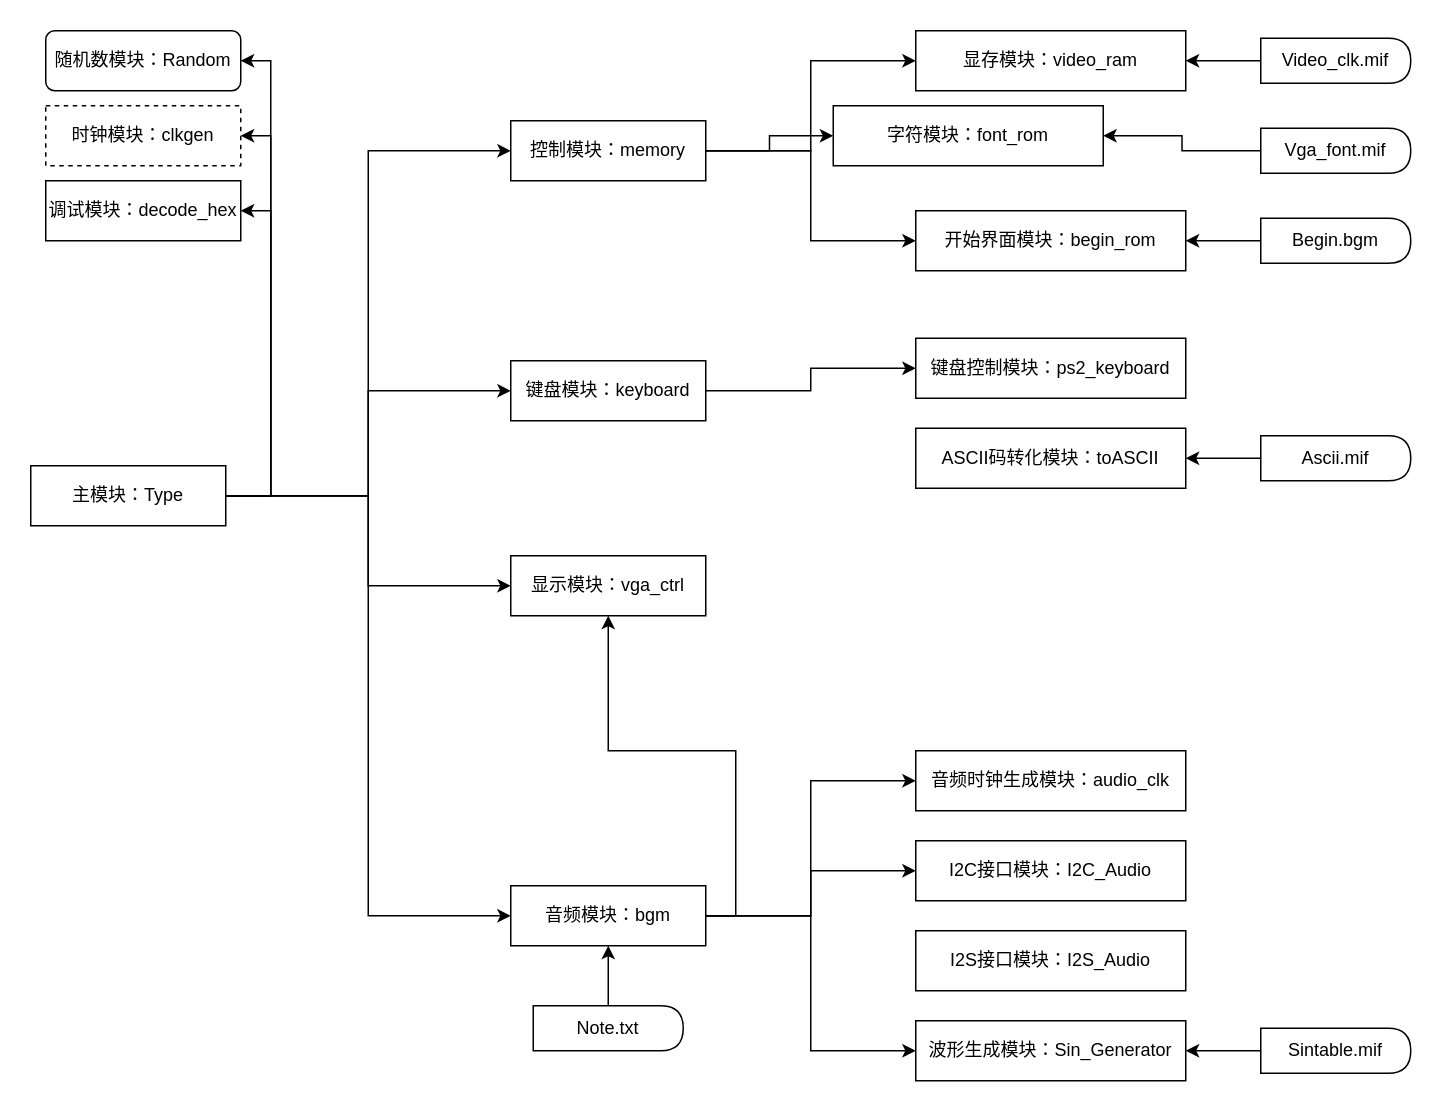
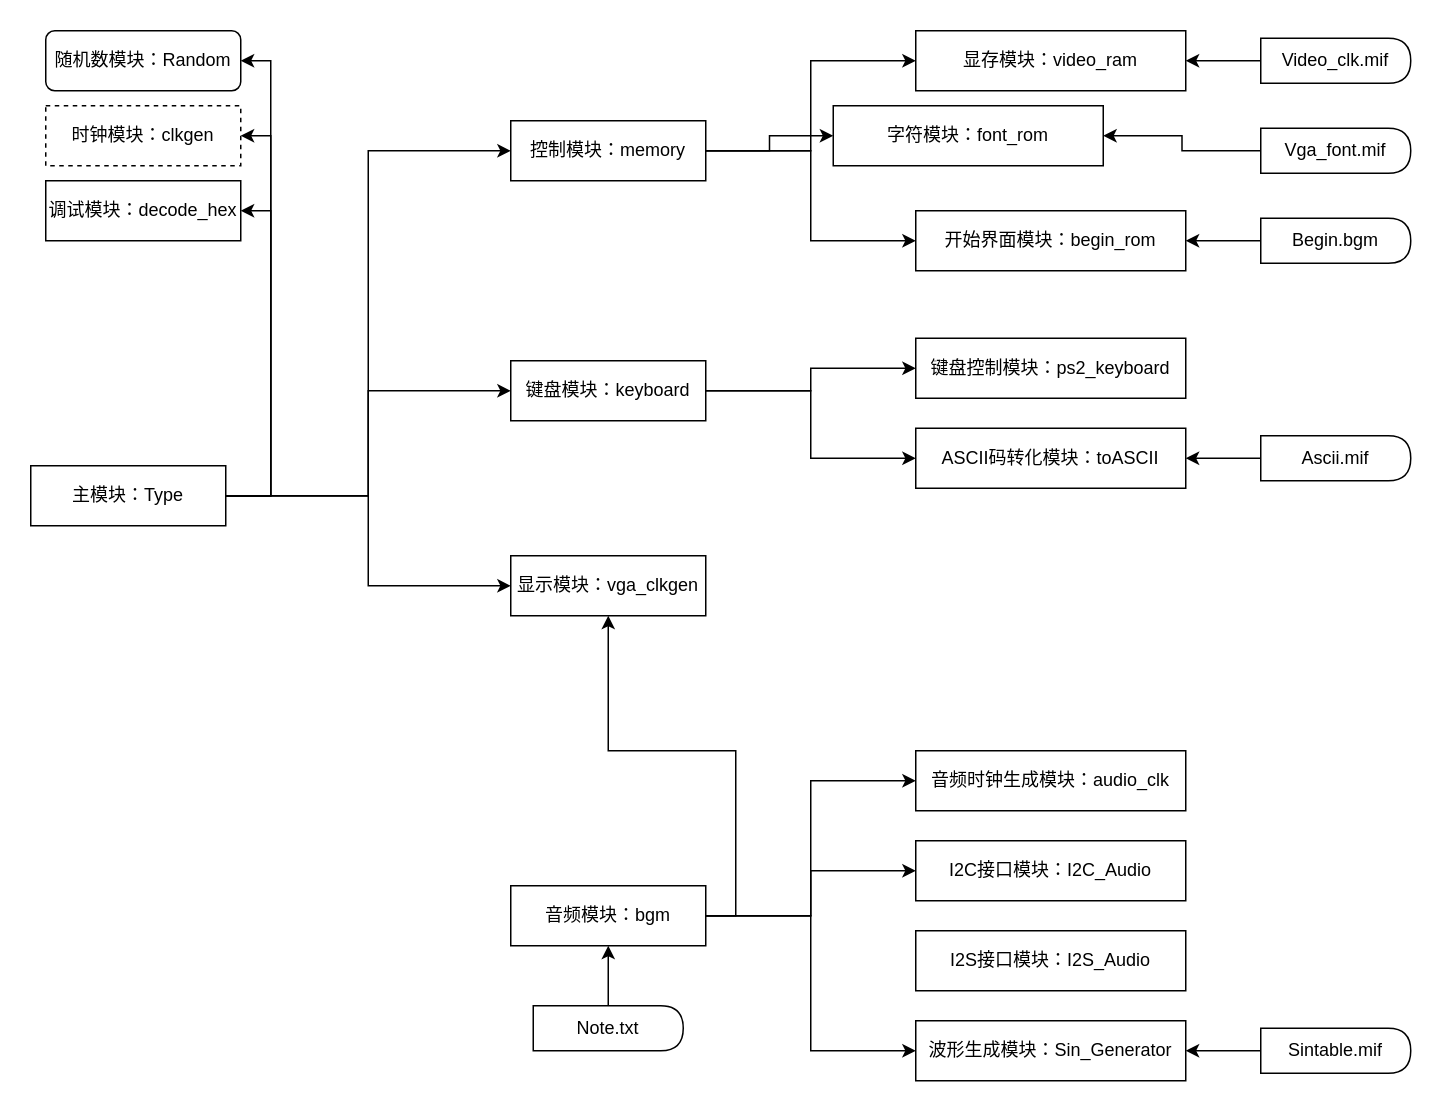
edge "键盘模块：keyboard" -> "ASCII码转化模块：toASCII": added
node "显示模块：vga_ctrl": label "显示模块：vga_ctrl" -> "显示模块：vga_clkgen"
edge "主模块：Type" -> "音频模块：bgm": removed
